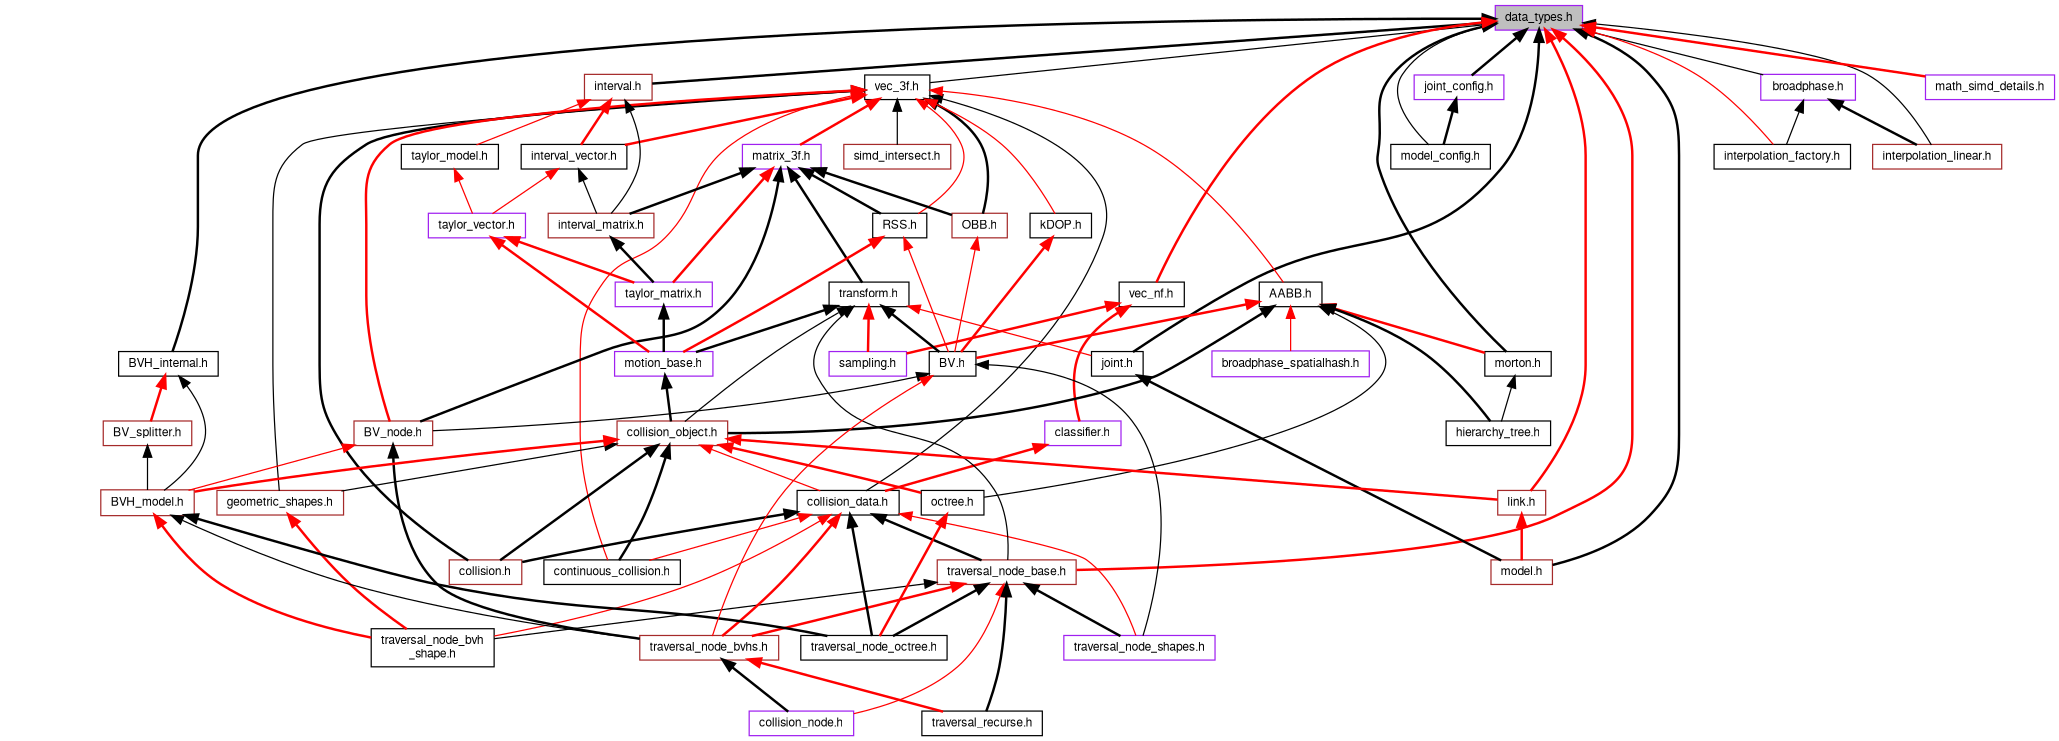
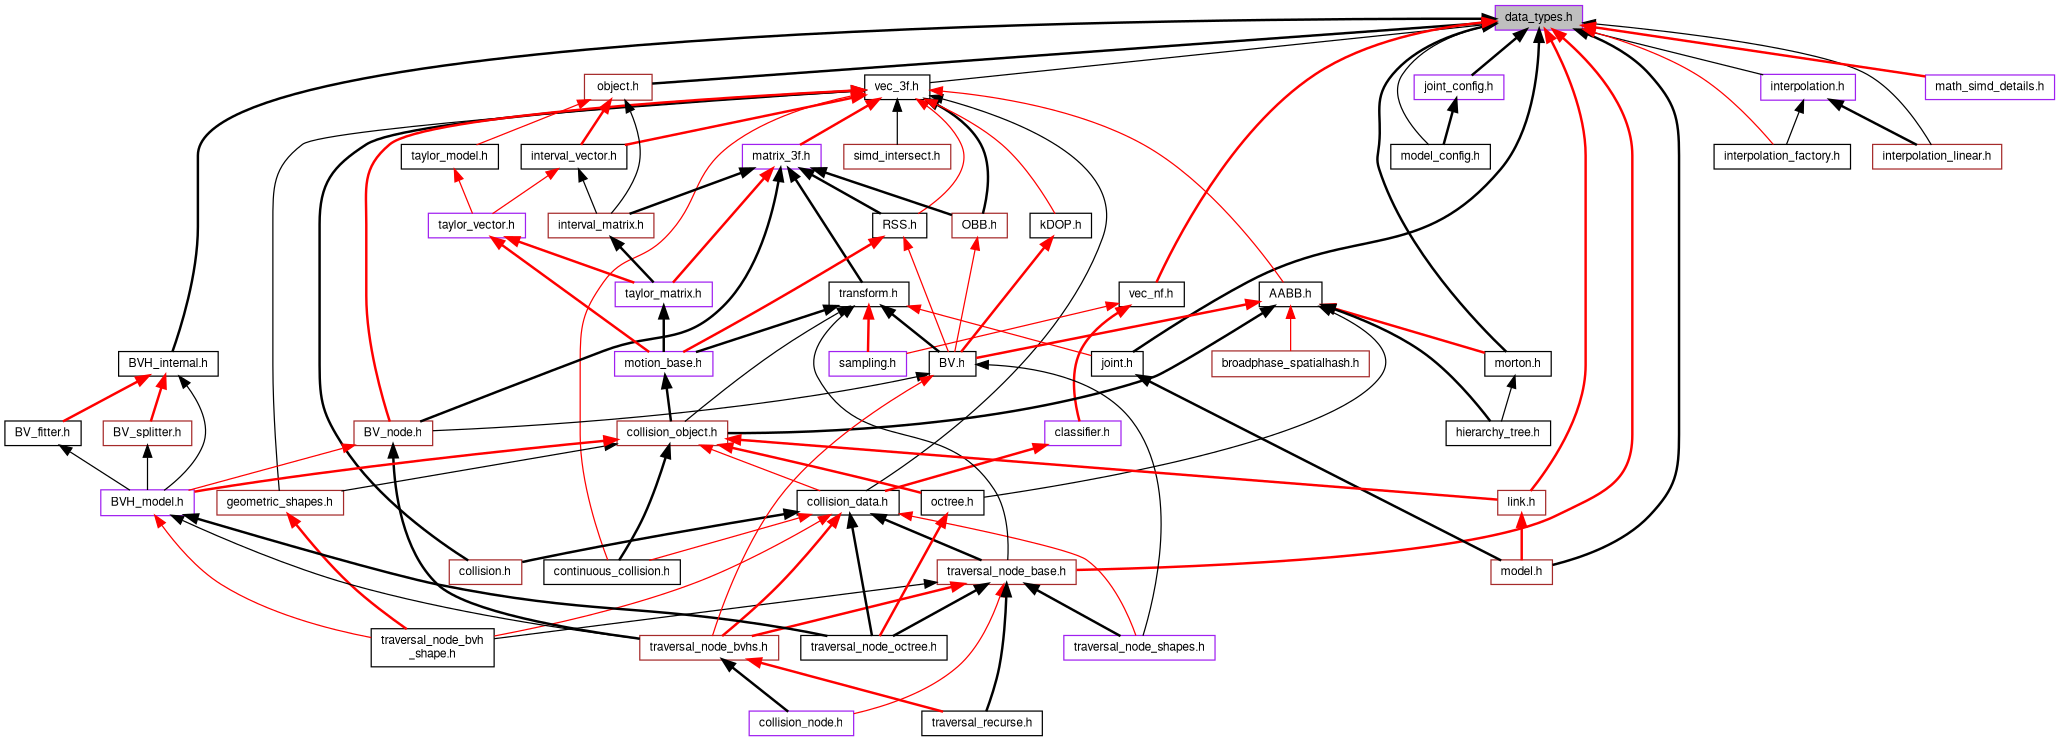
node "interval.h": label "interval.h" -> "object.h"
node "broadphase.h": label "broadphase.h" -> "interpolation.h"
edge "sampling.h" -> "vec_nf.h": style bold -> solid
node "broadphase_spatialhash.h": color purple -> brown
node "BV_fitter.h": added
node "BVH_model.h": color brown -> purple
edge "collision.h" -> "collision_object.h": removed
edge "traversal_node_bvh _shape.h" -> "BVH_model.h": style bold -> solid
